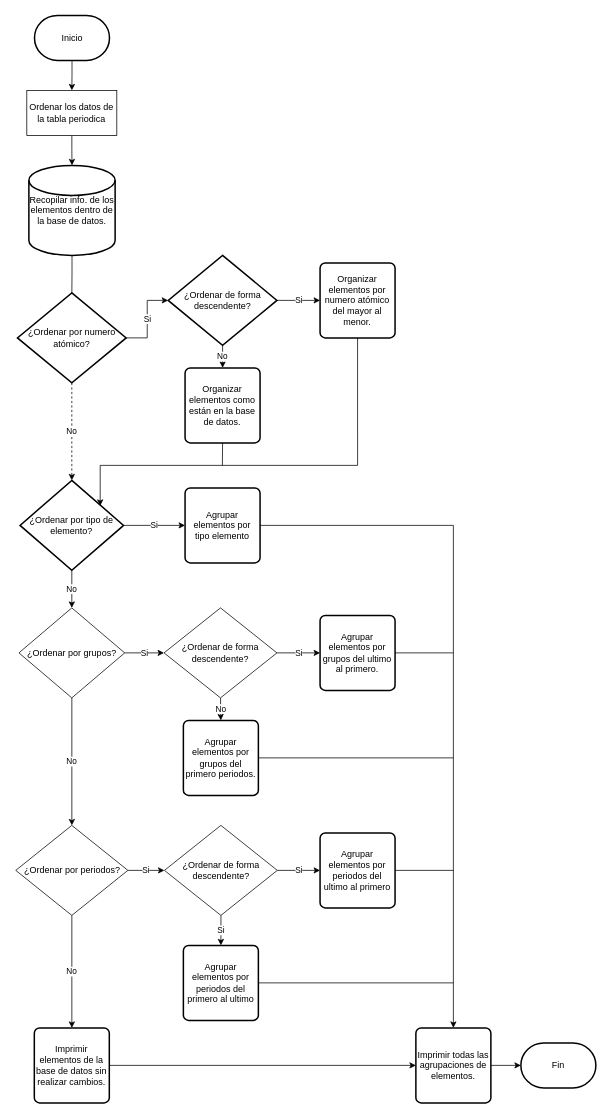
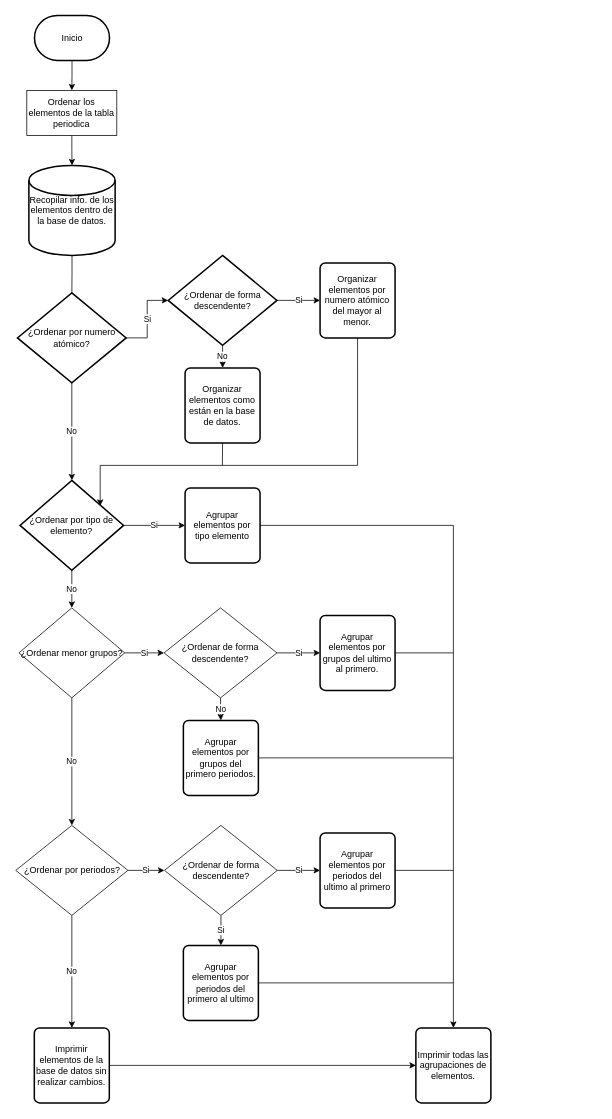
node "Ordenar los datos de la tabla periodica": label "Ordenar los datos de la tabla periodica" -> "Ordenar los elementos de la tabla periodica"
edge "¿Ordenar por numero atómico?" -> "¿Ordenar por tipo de elemento?": style dashed -> solid
node "¿Ordenar por grupos?": label "¿Ordenar por grupos?" -> "¿Ordenar menor grupos?"
edge "Imprimir todas las agrupaciones de elementos." -> "Fin": removed
node "Fin": removed
